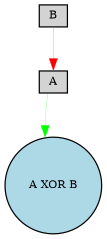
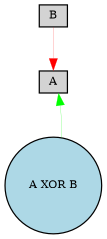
edge "A" -> "A XOR B": reversed
